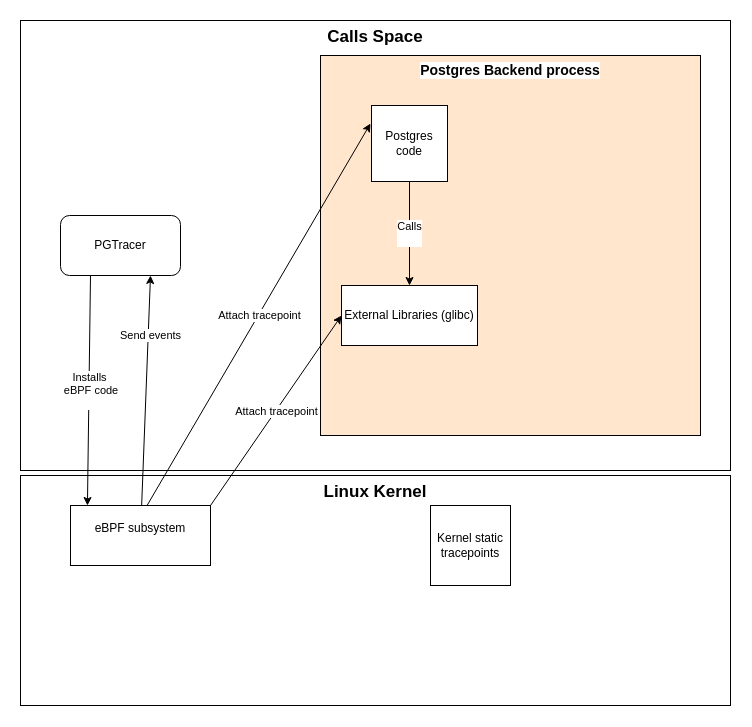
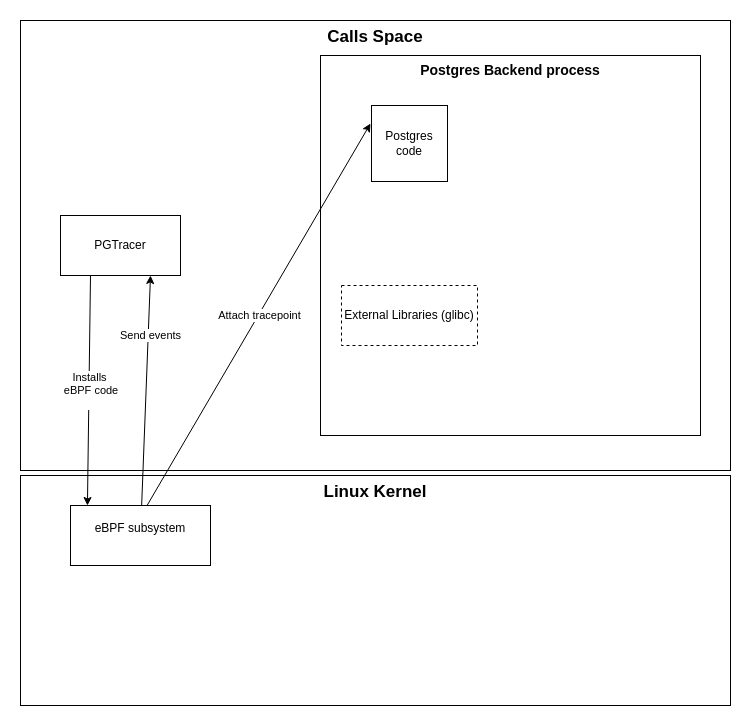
edge "Postgres code" -> "External Libraries (glibc)": removed, label "Calls"
node "PGTracer": shape rounded rectangle -> rectangle
node "Postgres Backend process": fillcolor #ffe6cc -> #ffffff
node "External Libraries (glibc)": style solid -> dashed
edge "eBPF subsystem" -> "External Libraries (glibc)": removed, label "Attach tracepoint"
node "Kernel static tracepoints": removed
